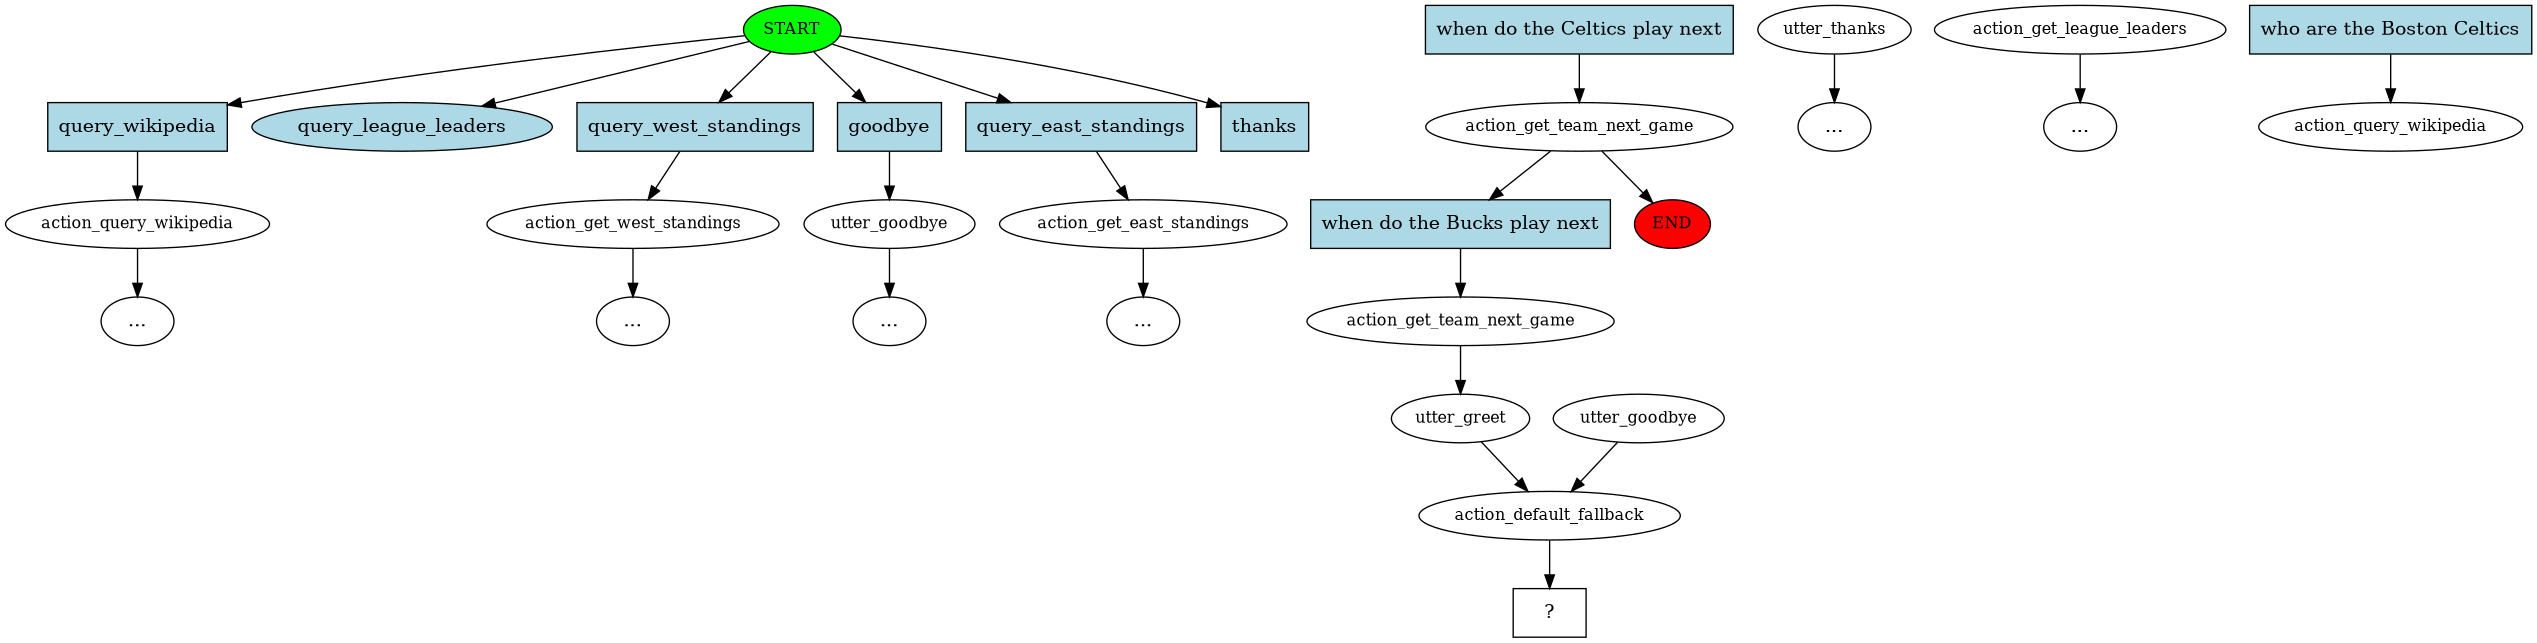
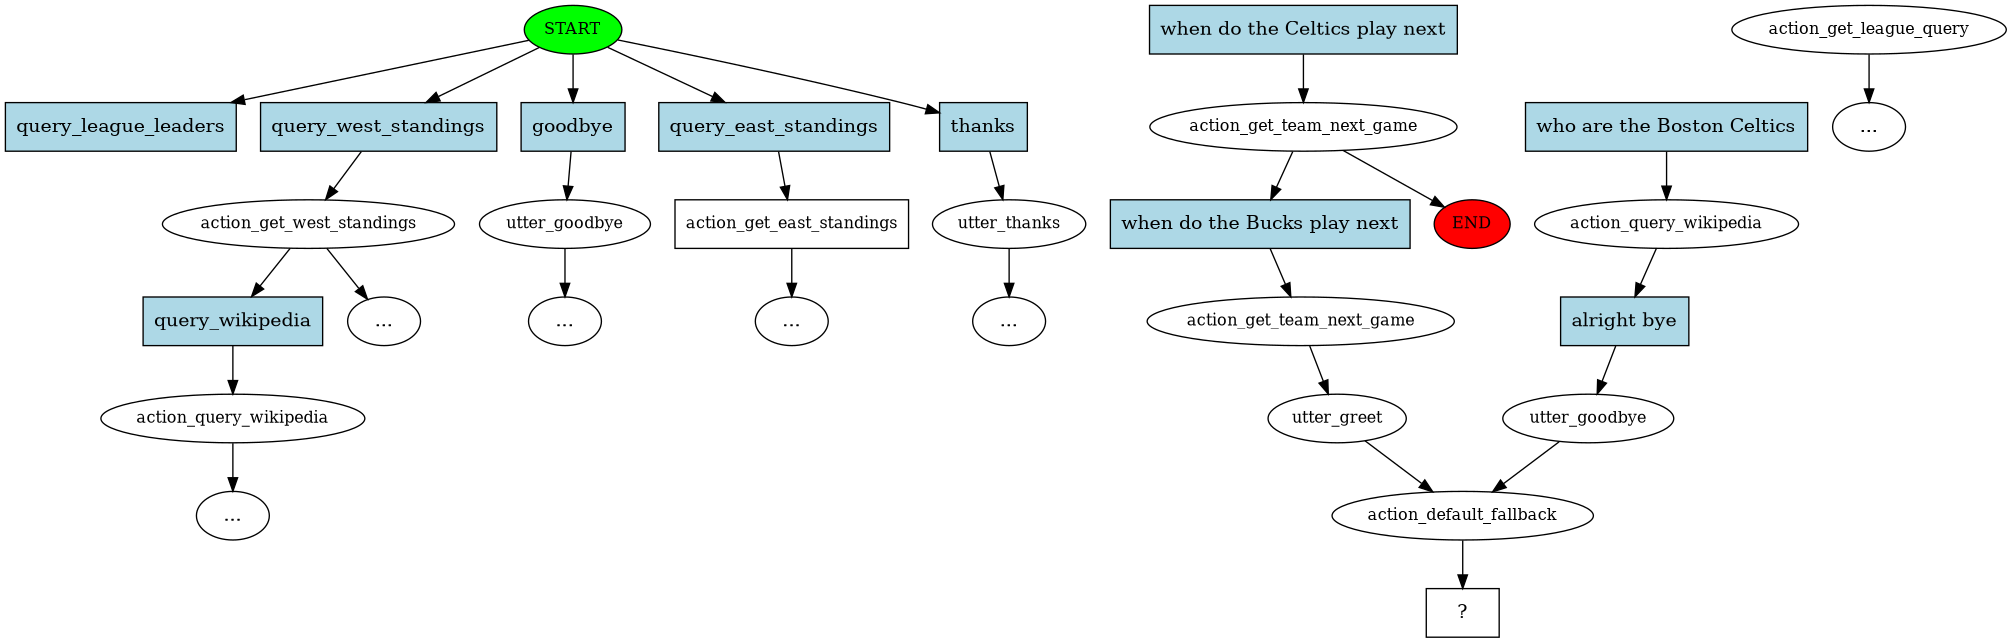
node "action_get_league_leaders": label "action_get_league_leaders" -> "action_get_league_query"
edge "START" -> "query_wikipedia": now "action_get_west_standings" -> "query_wikipedia"
node "query_league_leaders": shape ellipse -> box
edge "thanks" -> "utter_thanks": added
node "action_get_east_standings": shape ellipse -> box
node "alright bye": added
